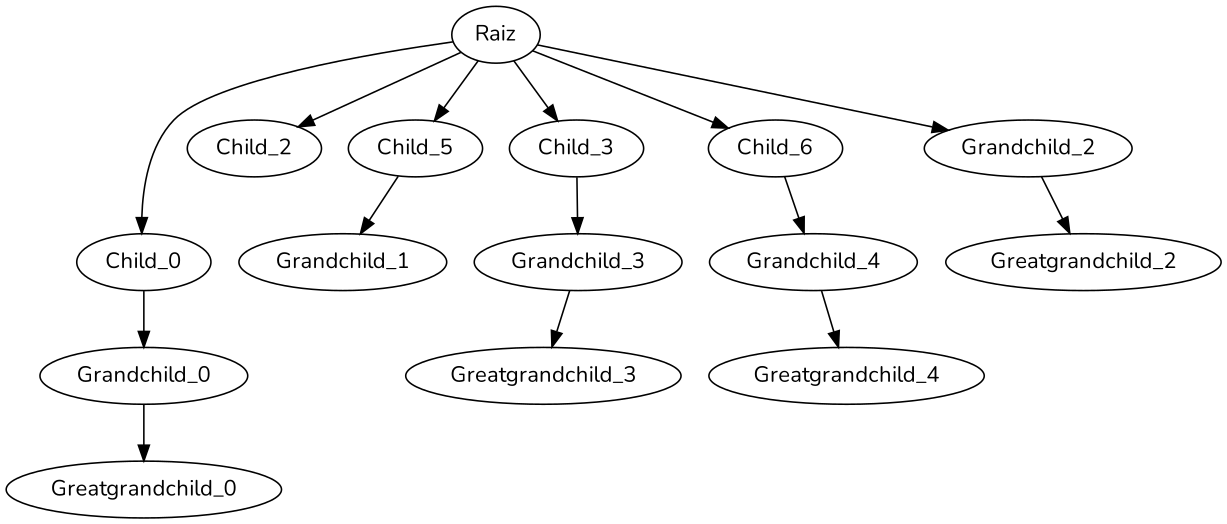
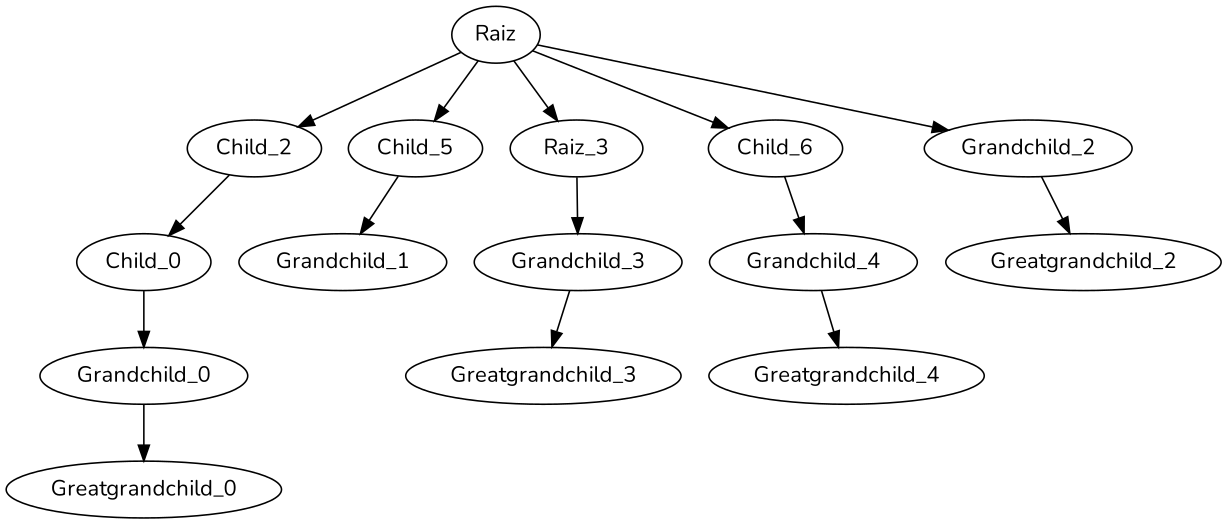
edge "Raiz" -> "Child_0": now "Child_2" -> "Child_0"
node "Child_3": label "Child_3" -> "Raiz_3"
